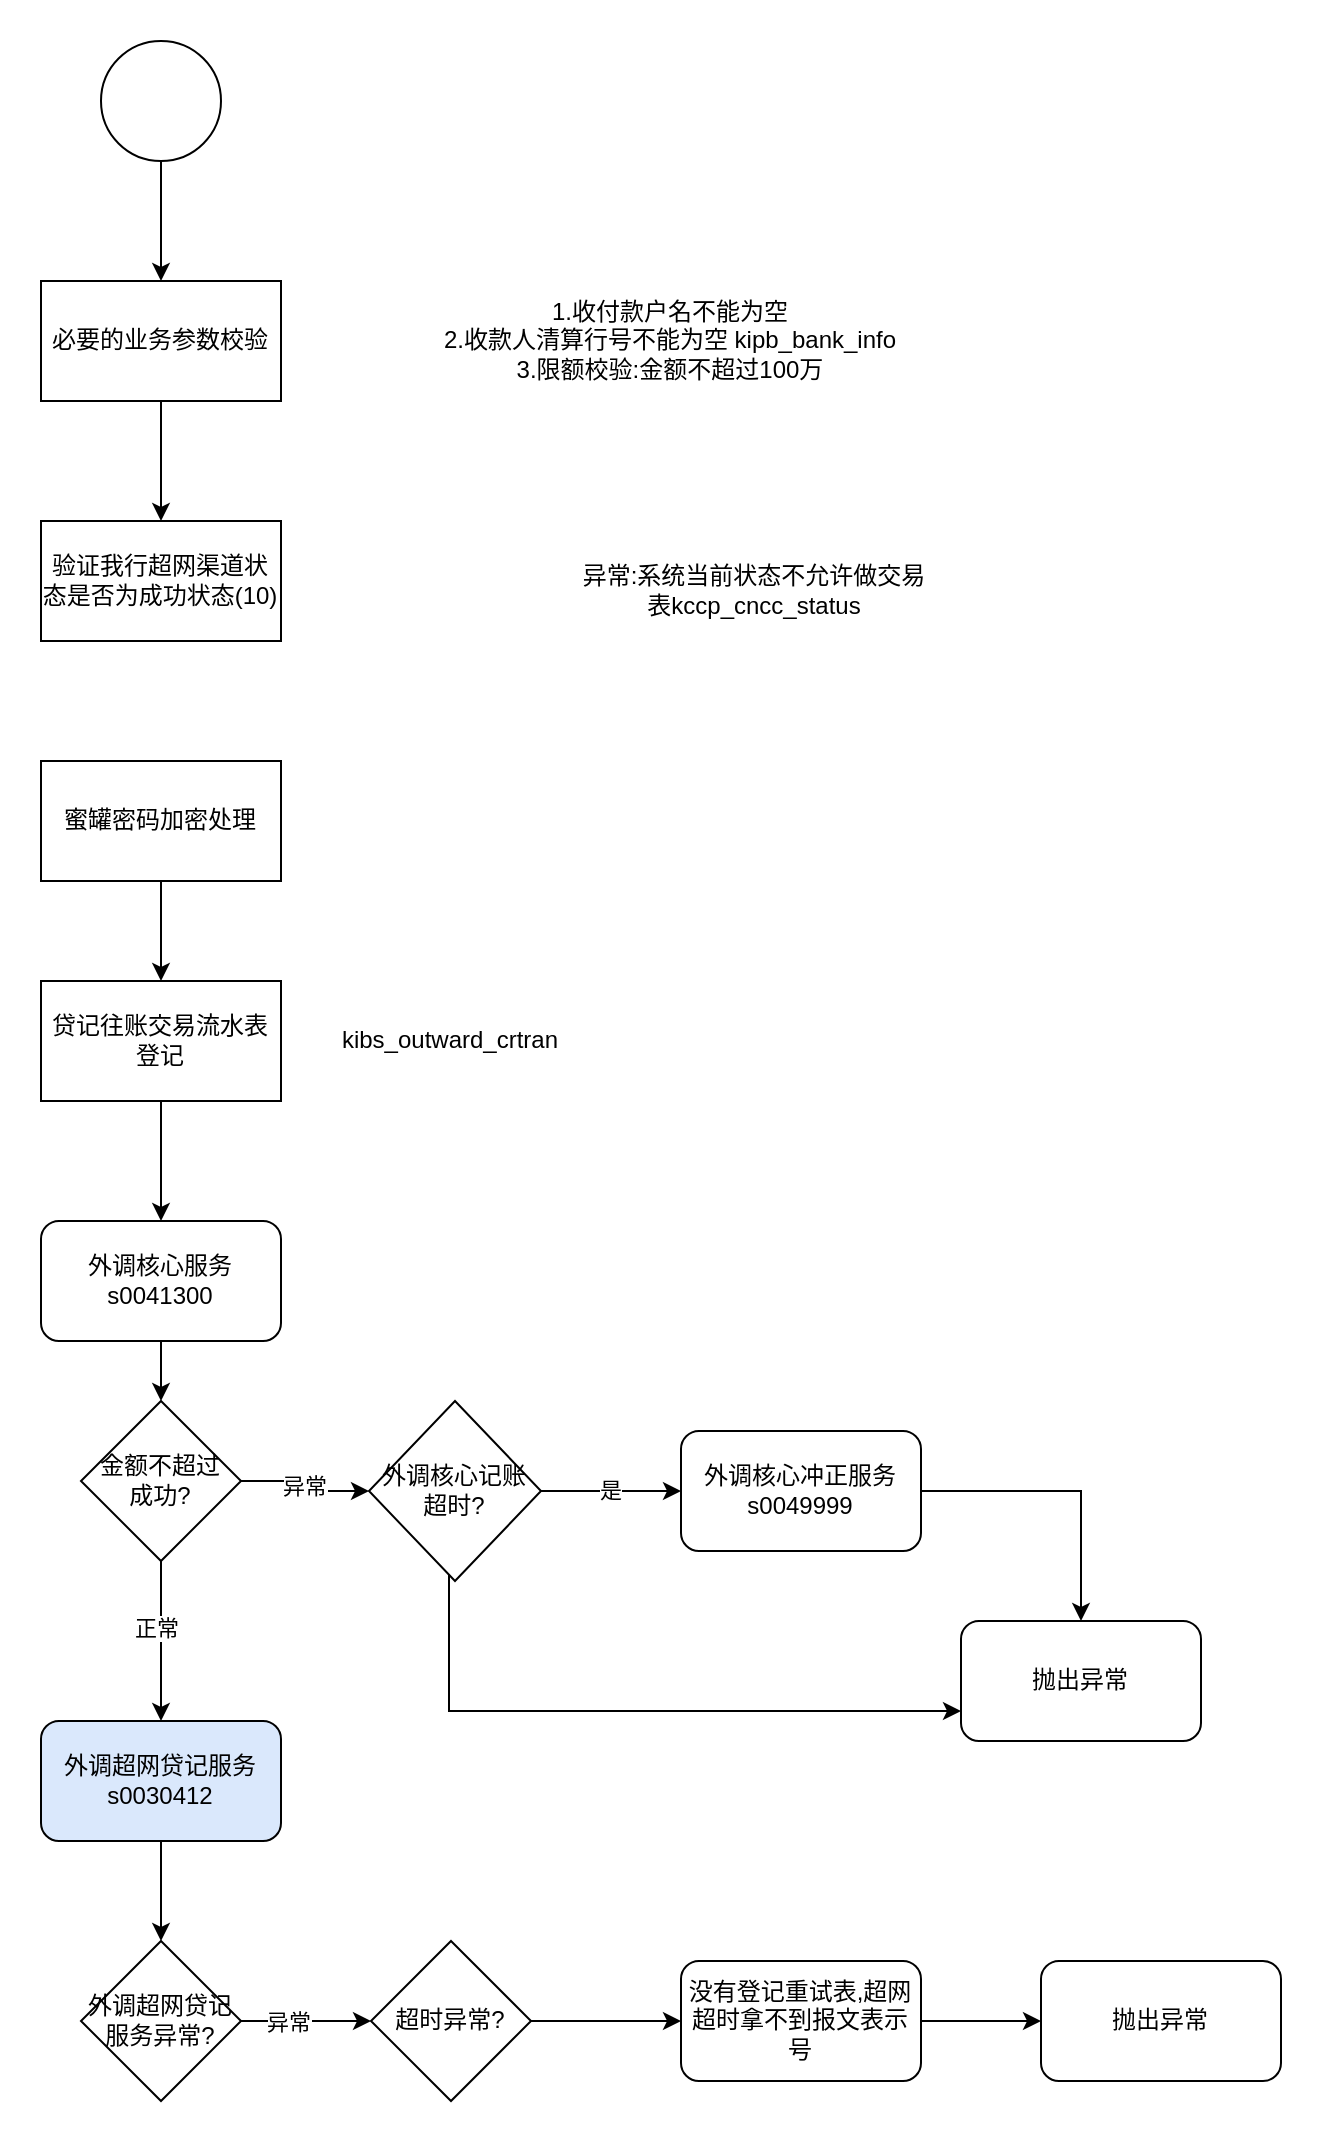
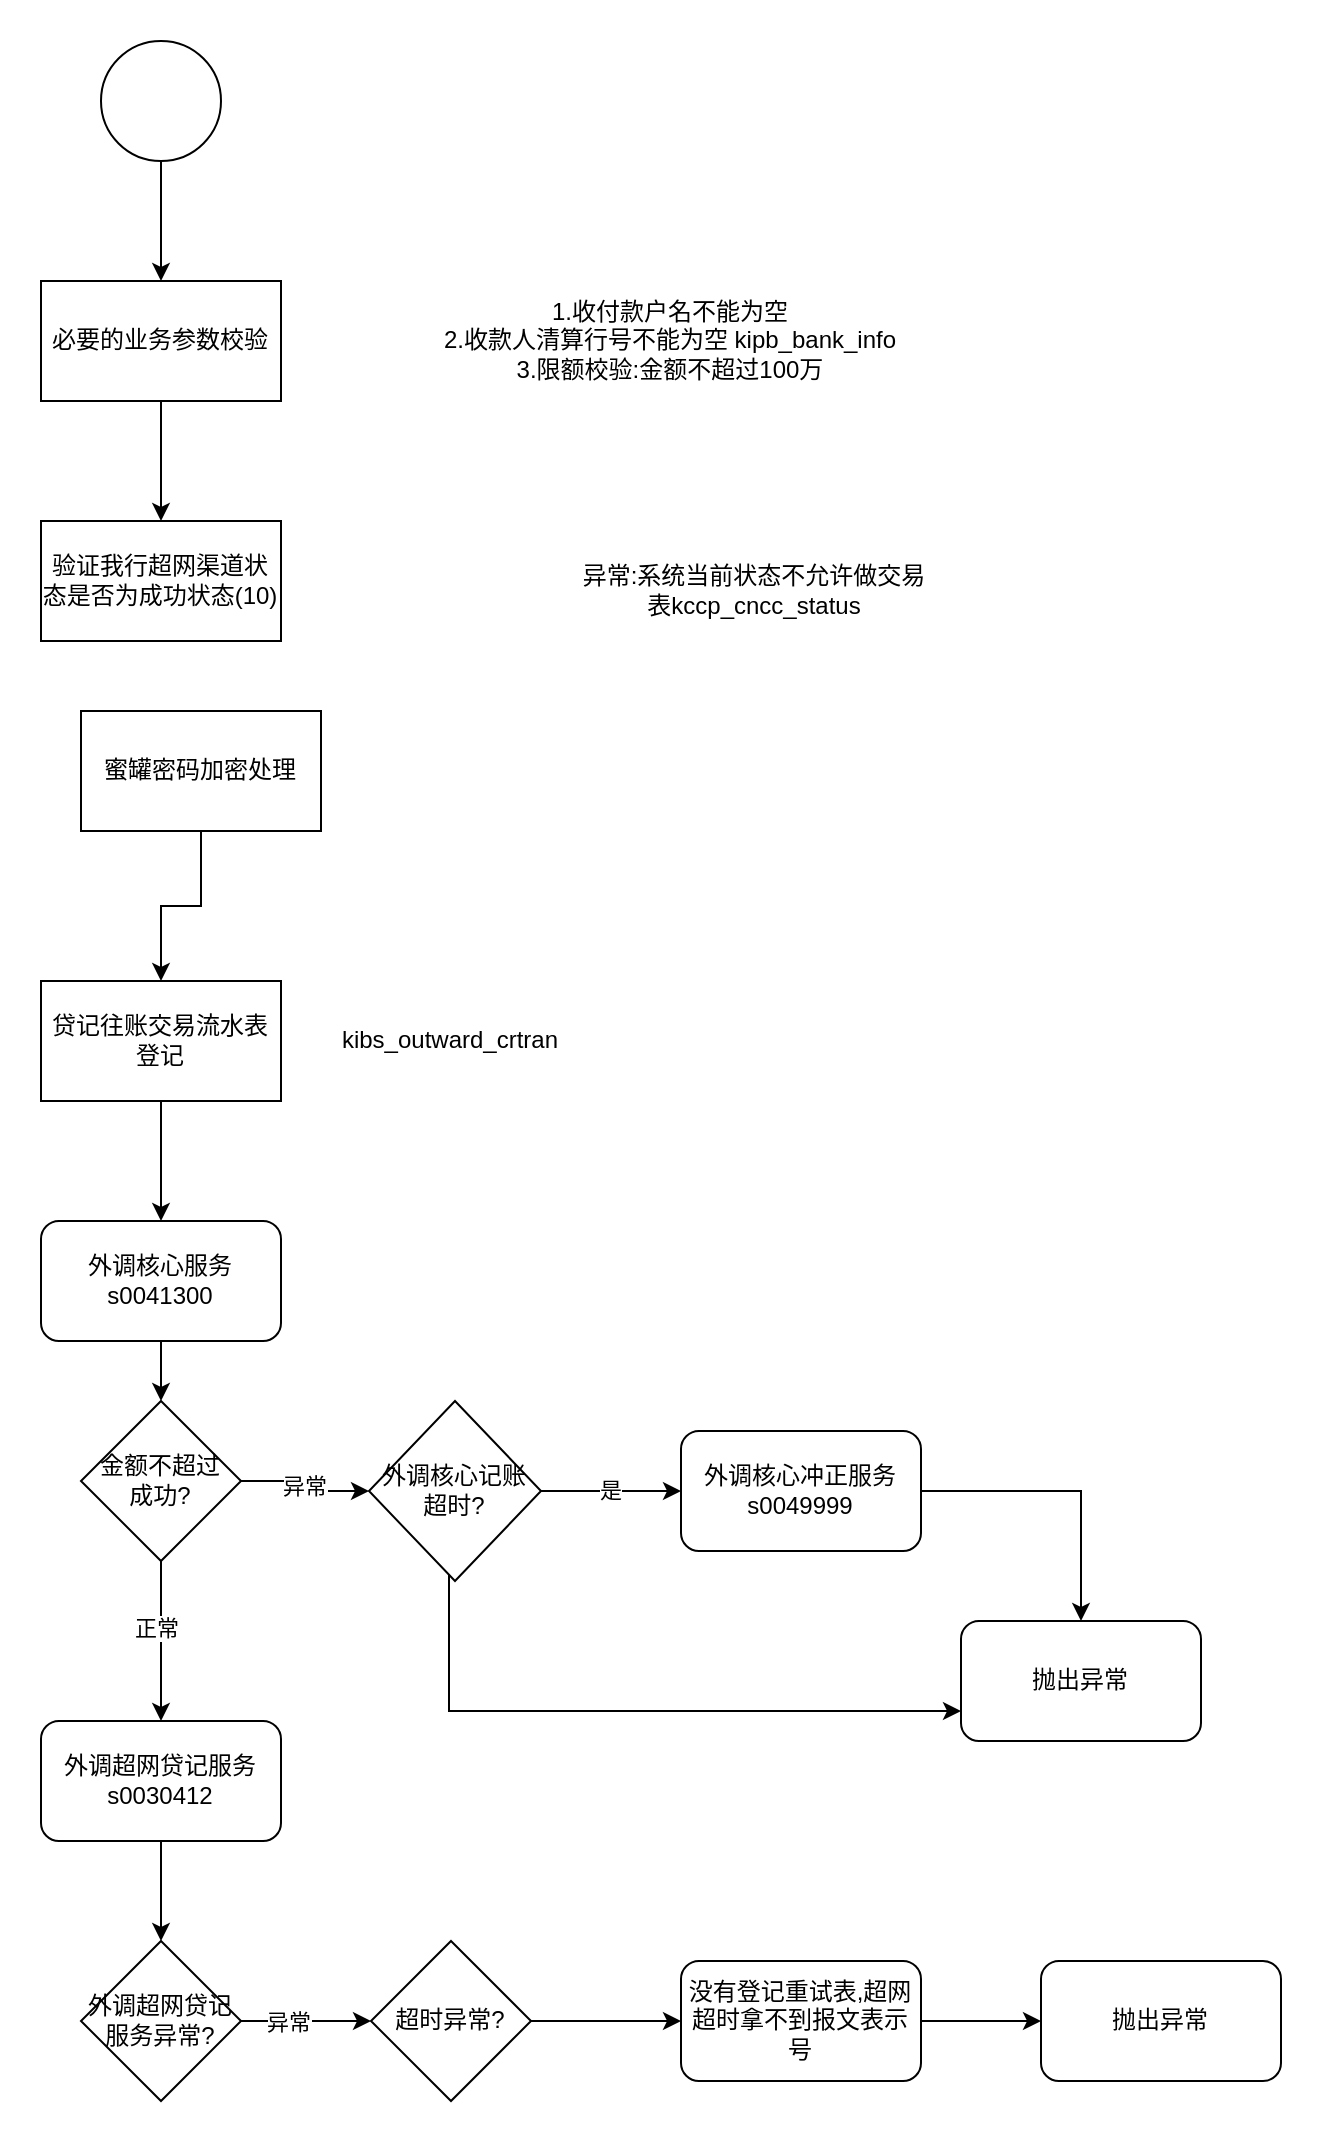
node "蜜罐密码加密处理": moved (161, 821) -> (201, 771)
node "外调超网贷记服务 s0030412": fillcolor #dae8fc -> #ffffff
